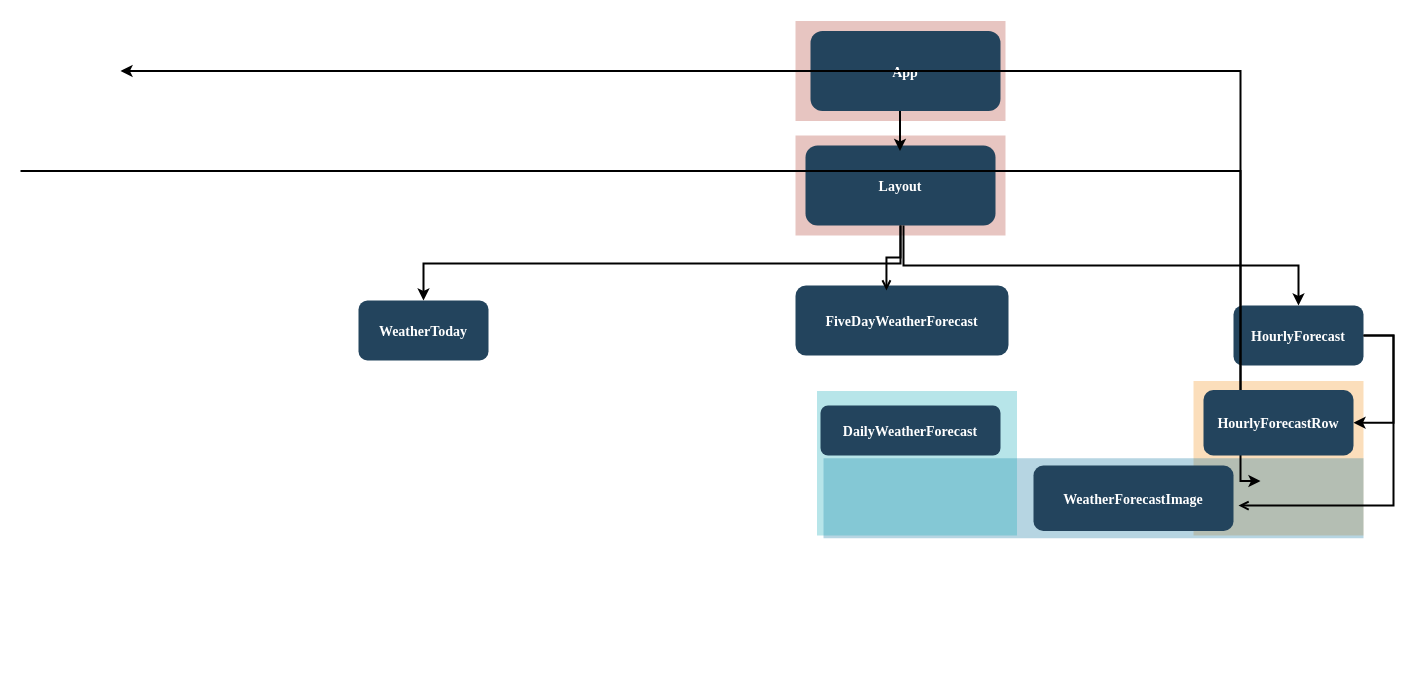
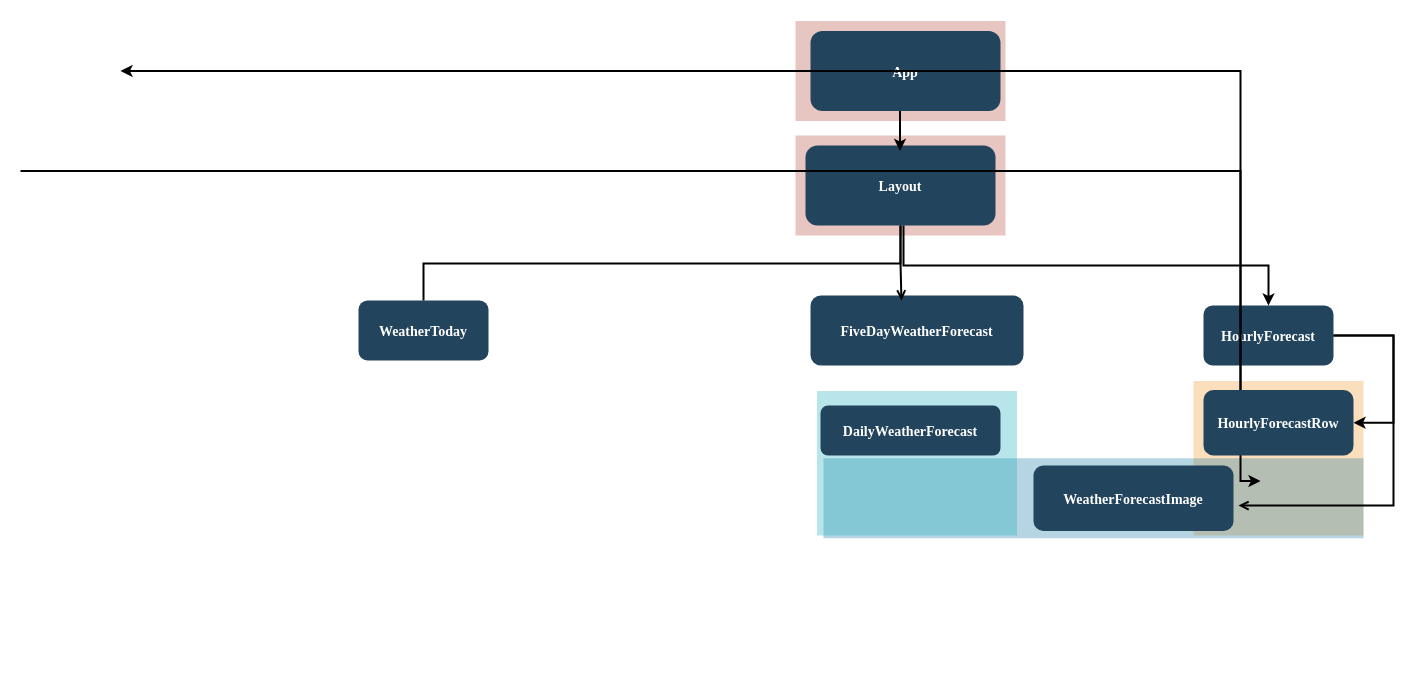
edge "Layout" -> "WeatherToday": arrowhead classic -> none
node "FiveDayWeatherForecast": moved (902, 321) -> (917, 331)
node "HourlyForecast": moved (1299, 336) -> (1269, 336)
